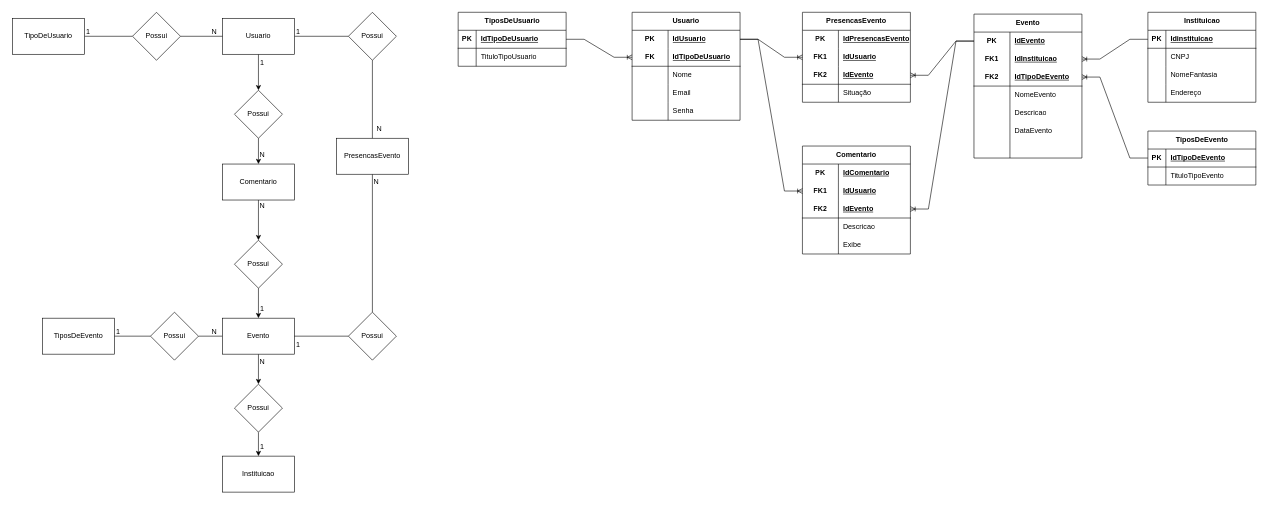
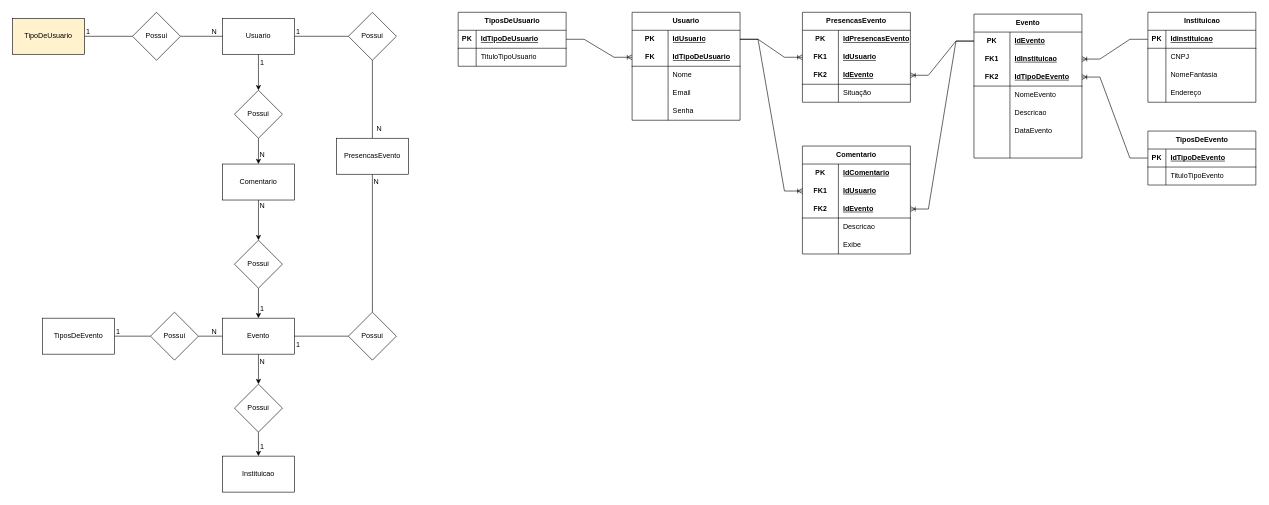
node "TipoDeUsuario": fillcolor #ffffff -> #fff2cc
